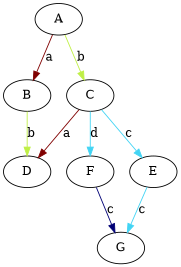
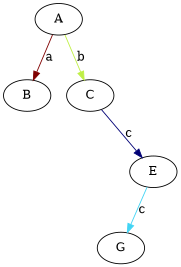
edge "C" -> "E": color #42d4f4 -> #000075
node "D": removed
node "F": removed
